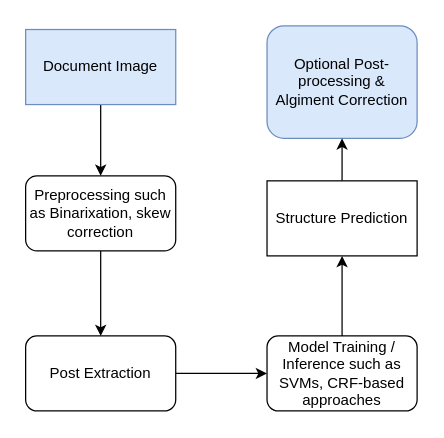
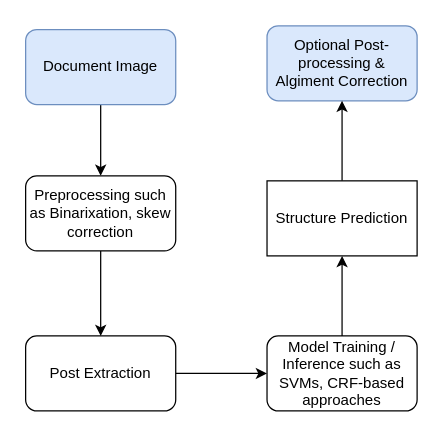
node "Document Image": shape rectangle -> rounded rectangle
node "Optional Post-processing & Algiment Correction": size 150x113 -> 150x75
